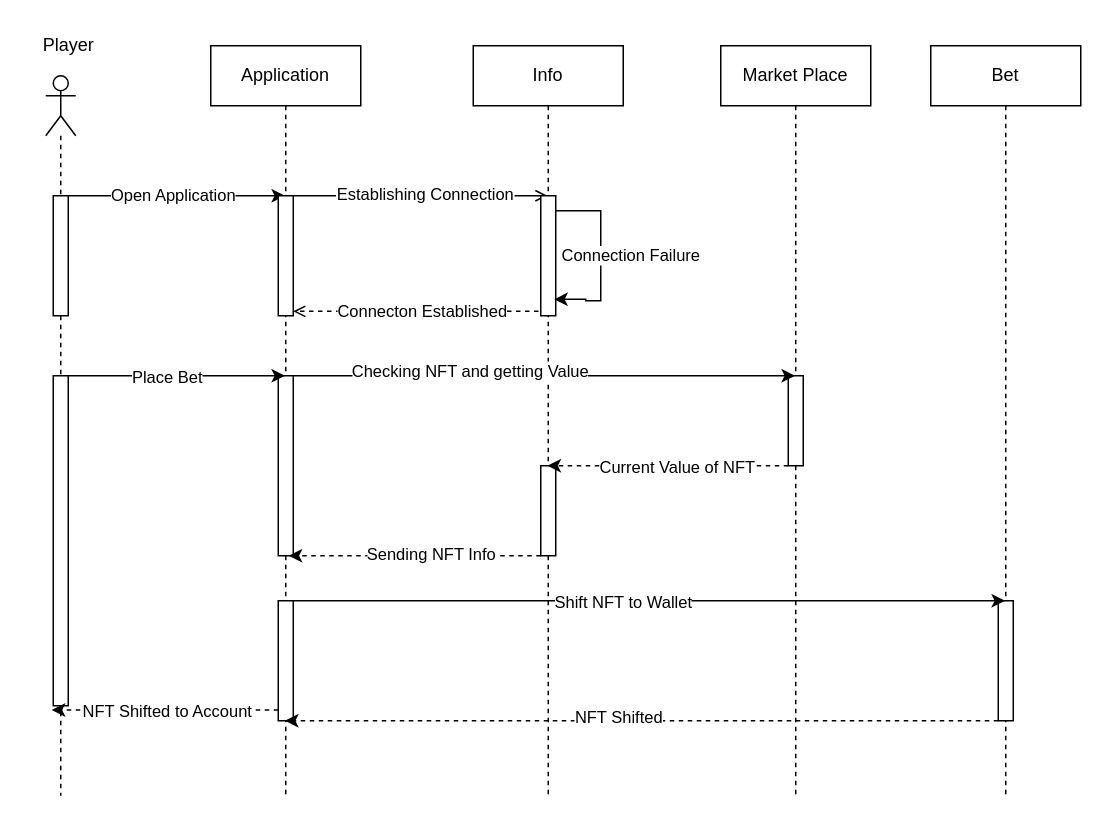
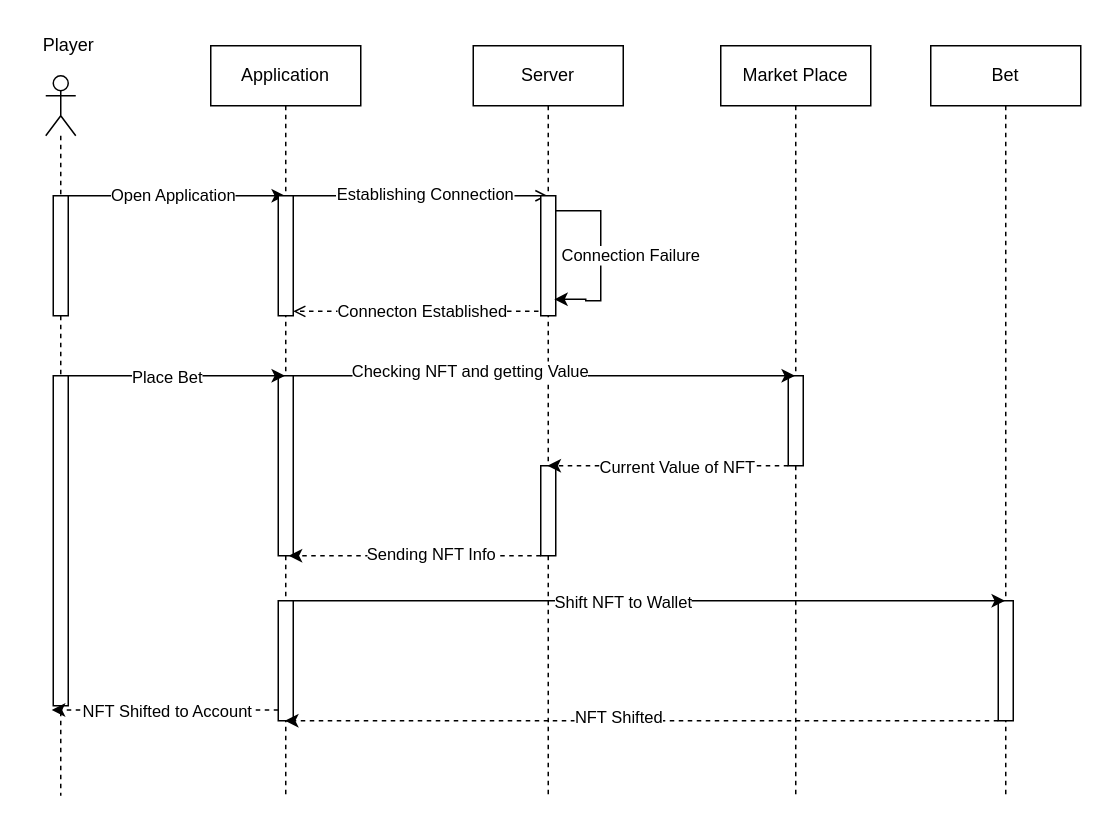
node "Info": label "Info" -> "Server"
